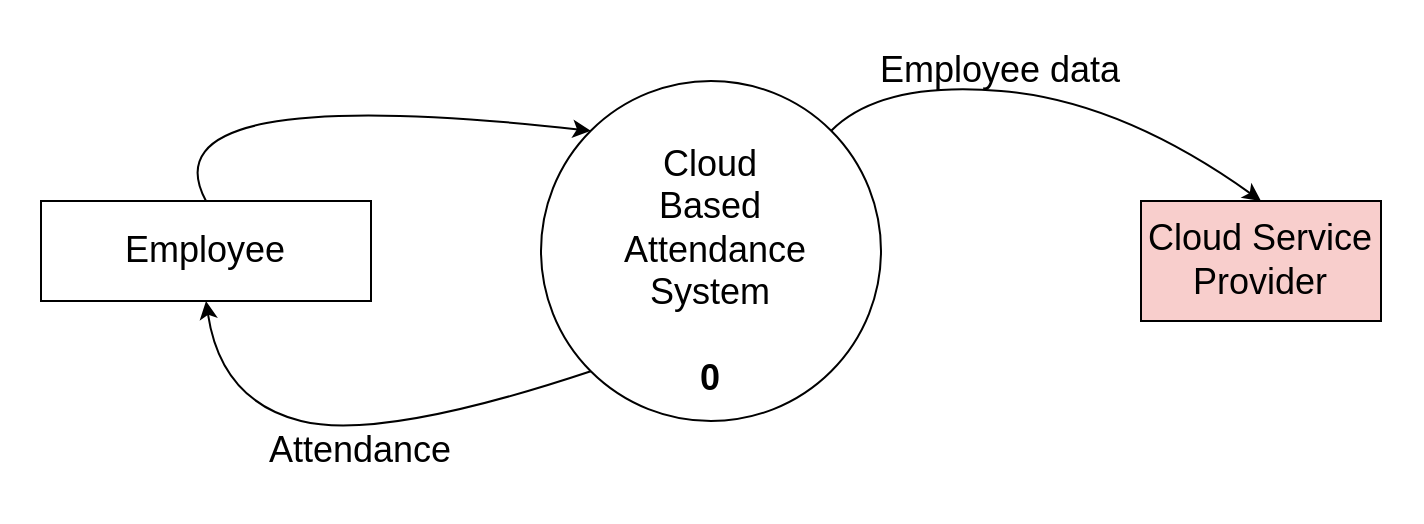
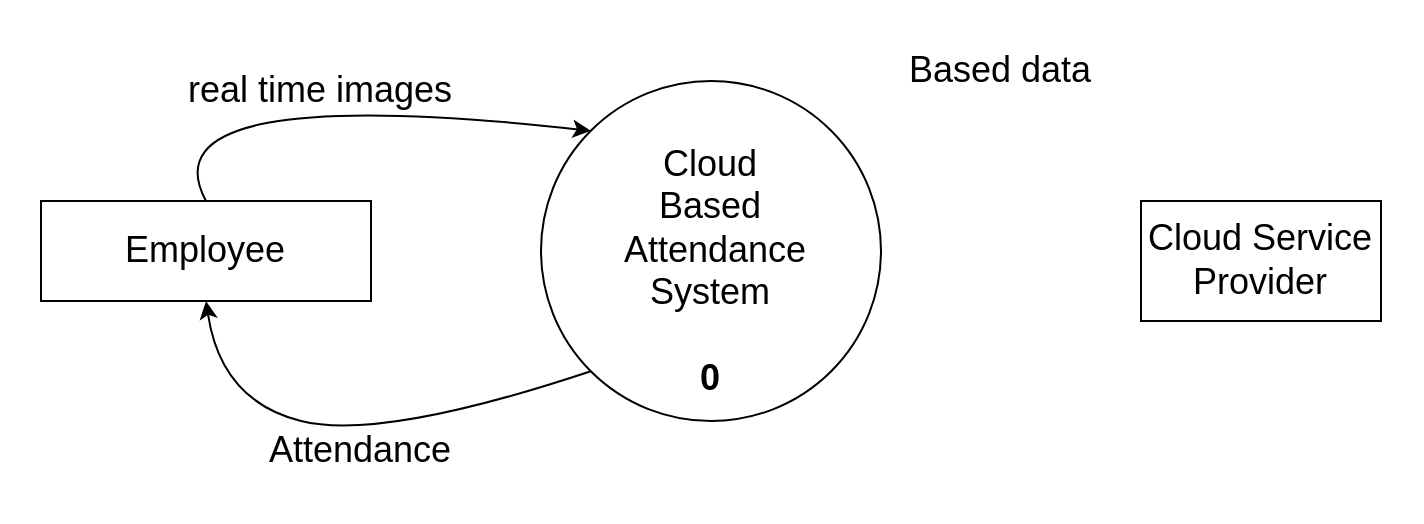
node "Employee data": label "Employee data" -> "Based data"
node "real time images": added
edge "Cloud Based Attendance System 0" -> "Cloud Service Provider": removed
node "Cloud Service Provider": fillcolor #f8cecc -> #ffffff
